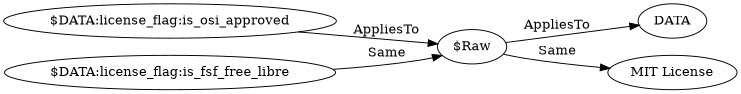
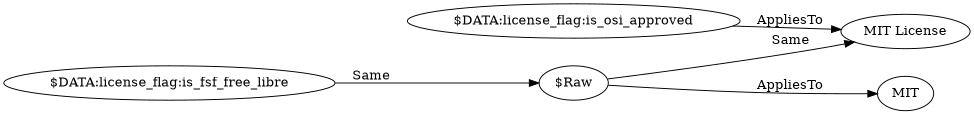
node "DATA": label "DATA" -> "MIT"
edge "$DATA:license_flag:is_osi_approved" -> "$Raw": now "$DATA:license_flag:is_osi_approved" -> "MIT License"
